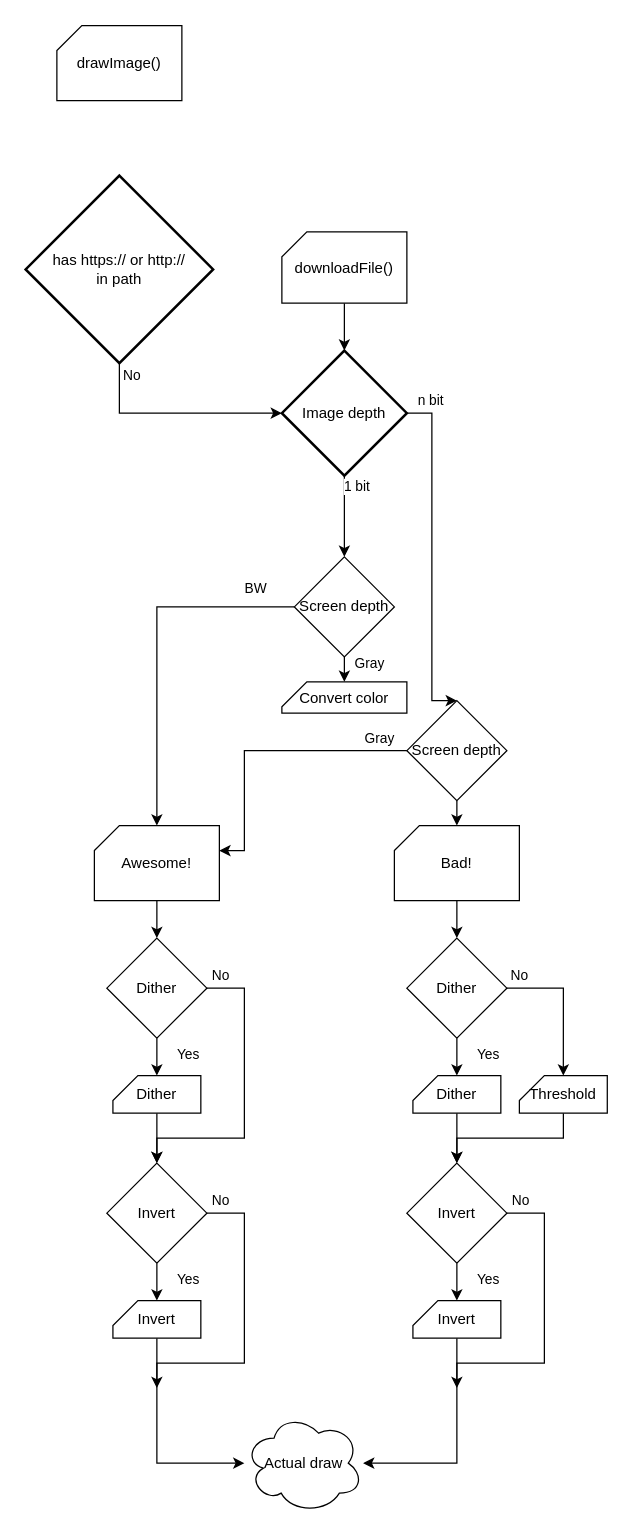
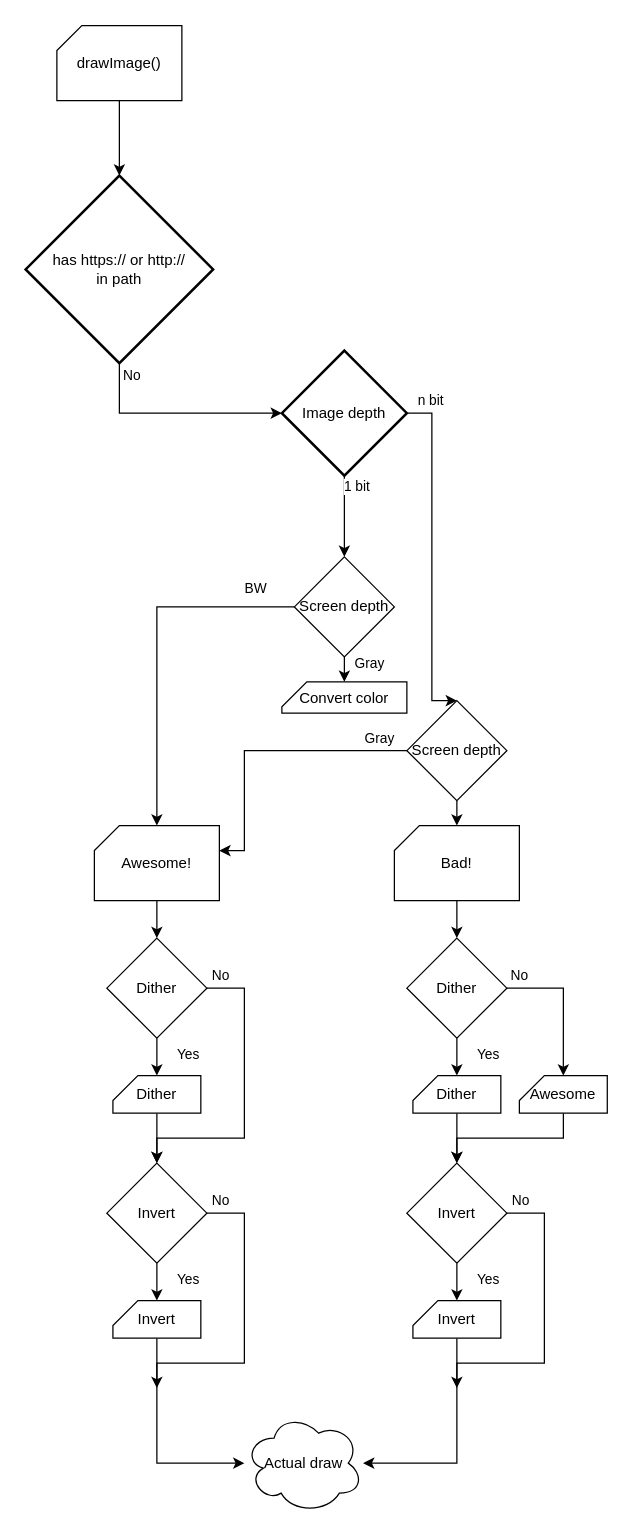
edge "drawImage()" -> "has https:// or http:// in path": added
node "downloadFile()": removed
edge "downloadFile()" -> "Image depth": removed
node "Threshold": label "Threshold" -> "Awesome"
